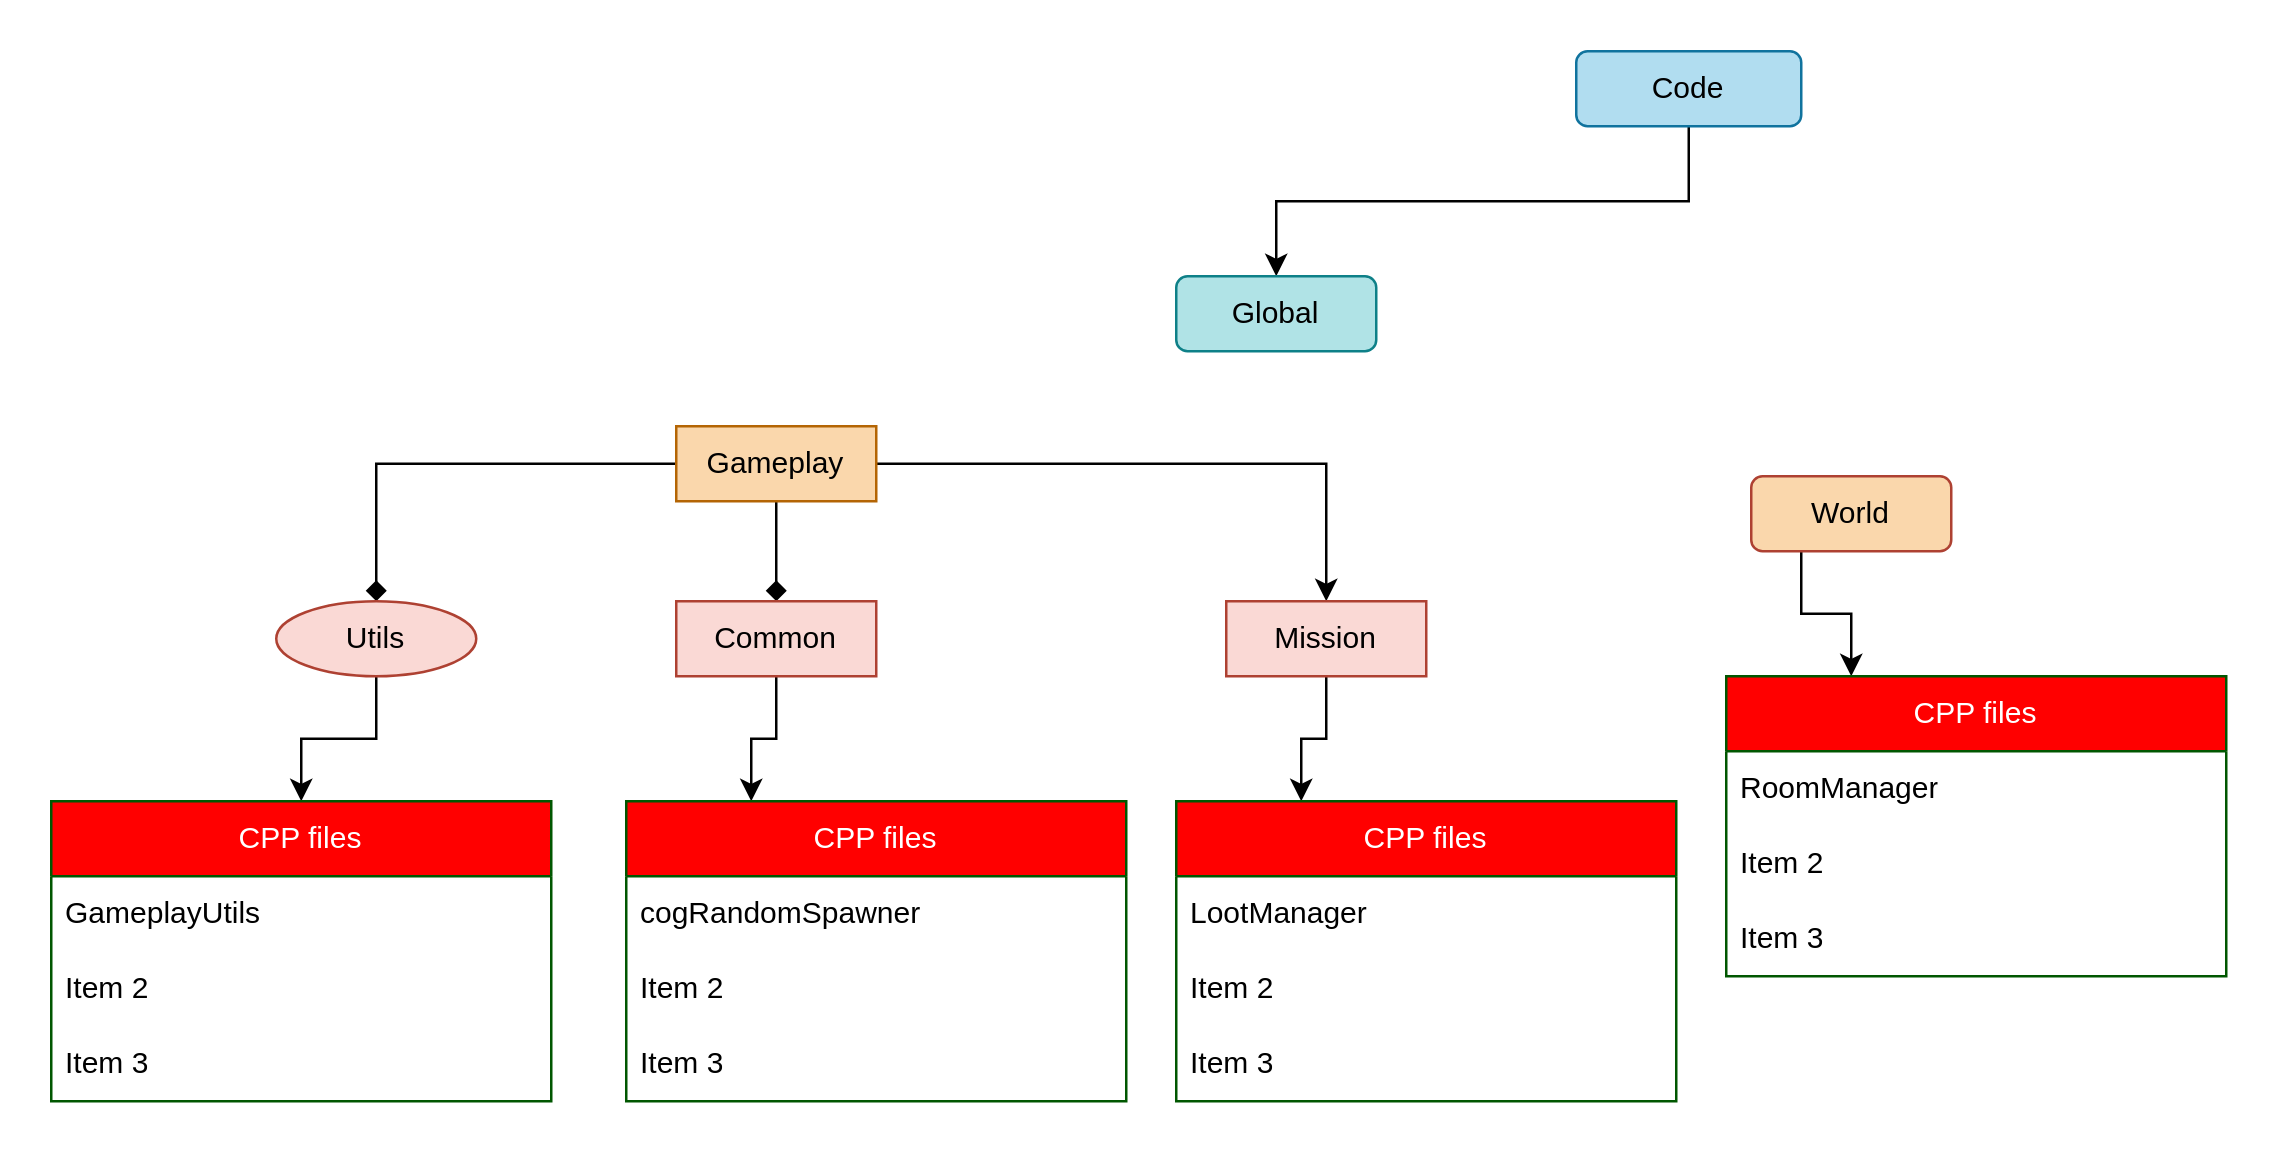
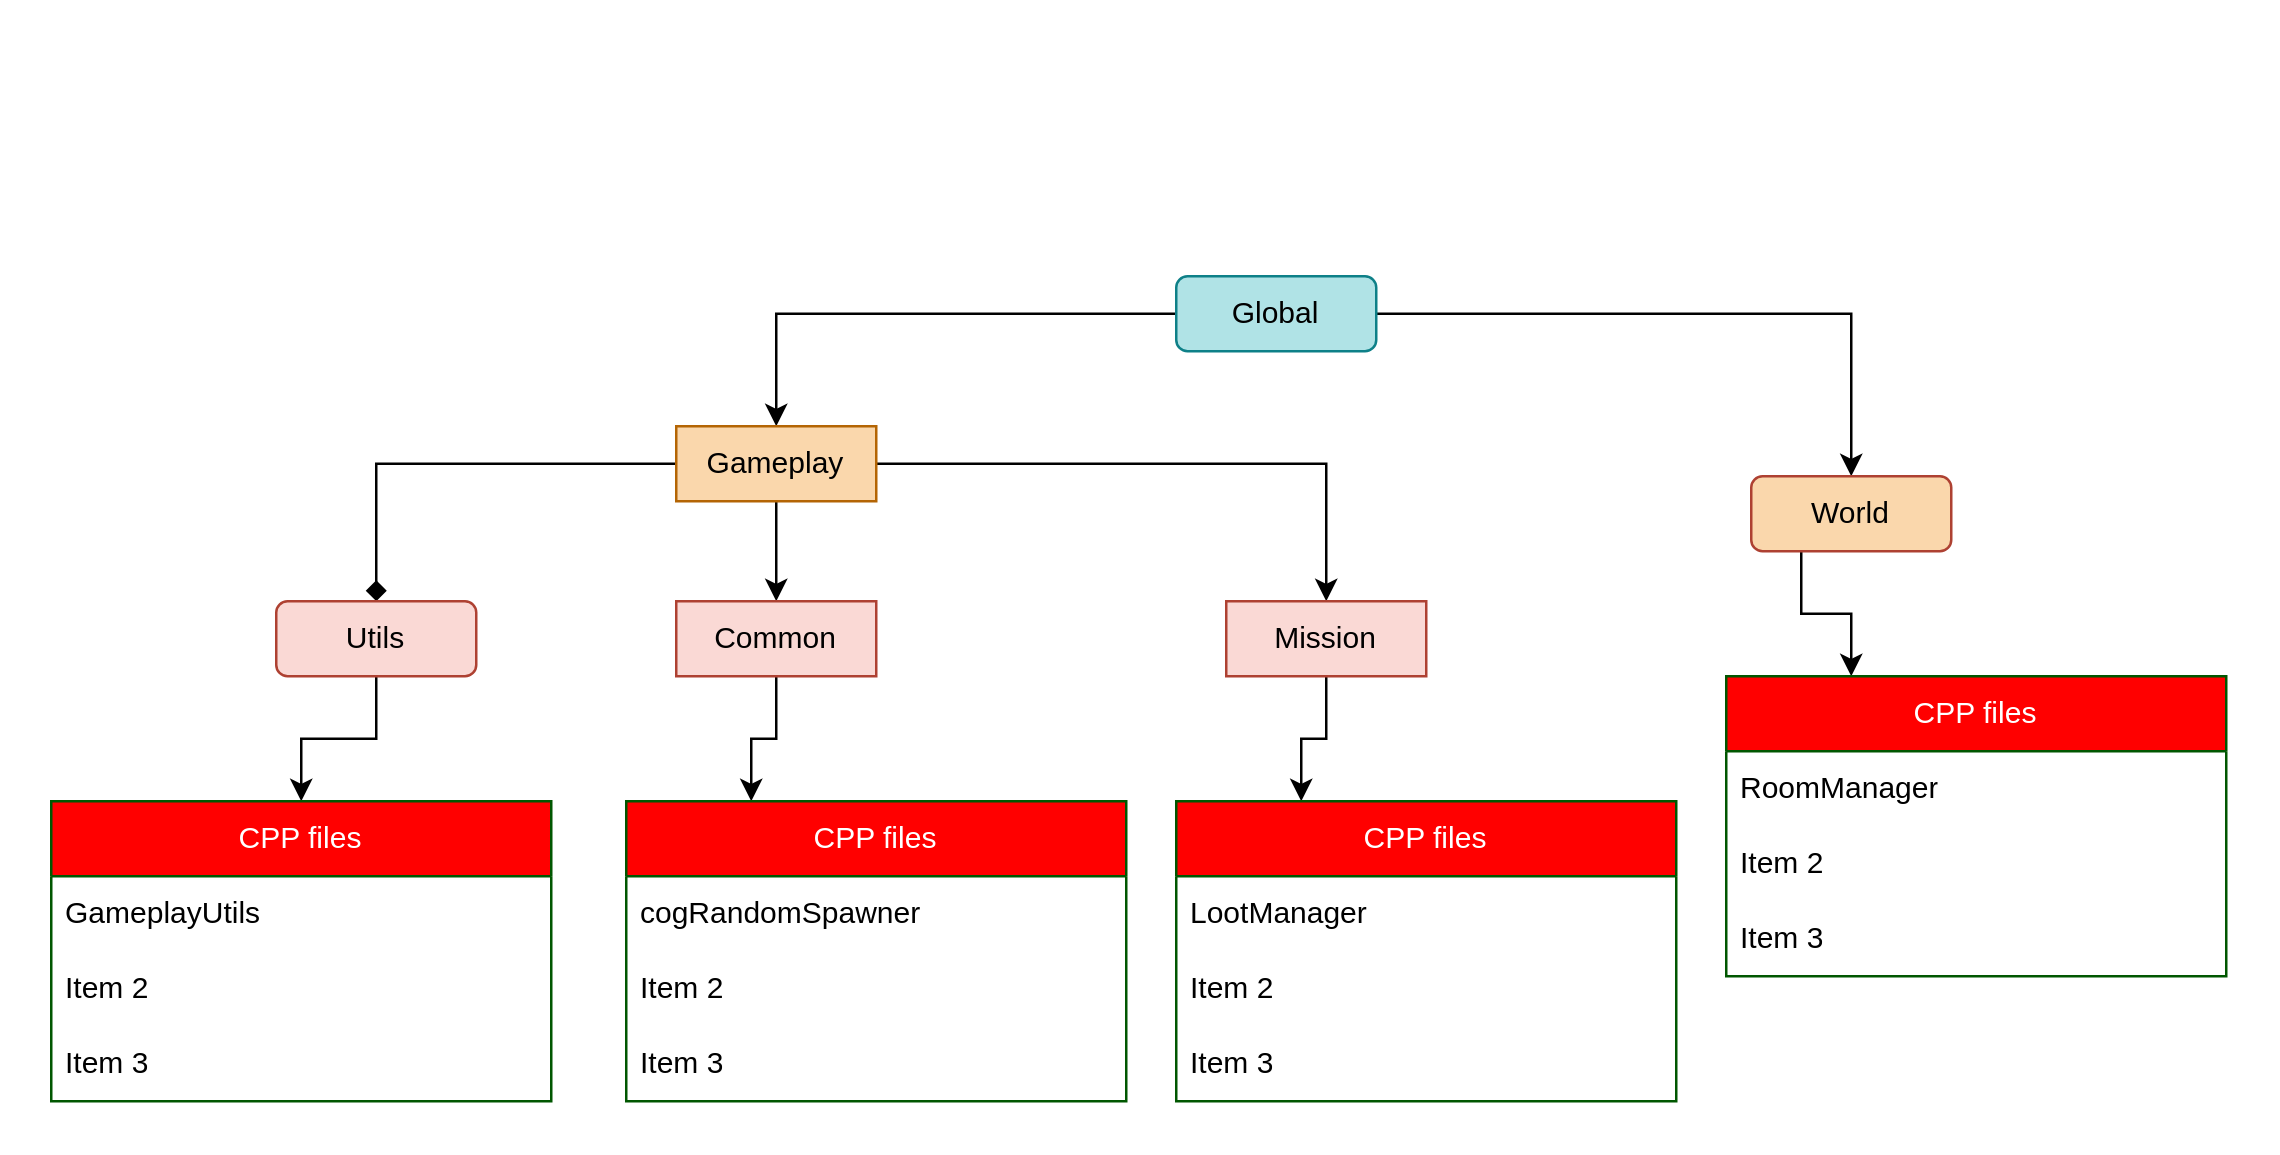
node "Code": removed
edge "Code" -> "Global": removed
edge "Global" -> "Gameplay": added
edge "Global" -> "World": added
edge "Gameplay" -> "Common": arrowhead diamond -> classic
node "Utils": shape ellipse -> rounded rectangle
